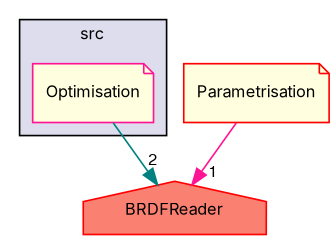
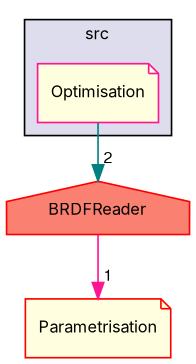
edge "Parametrisation" -> "BRDFReader": reversed
